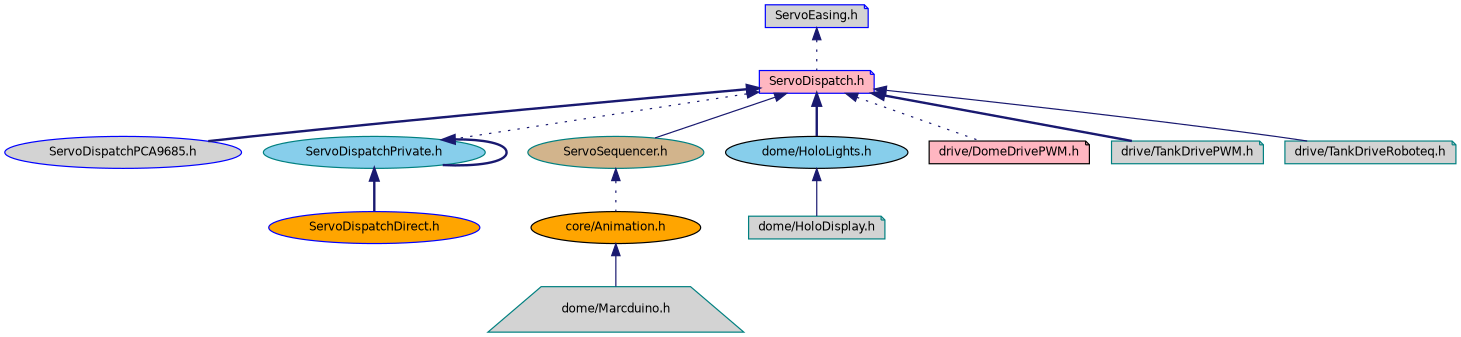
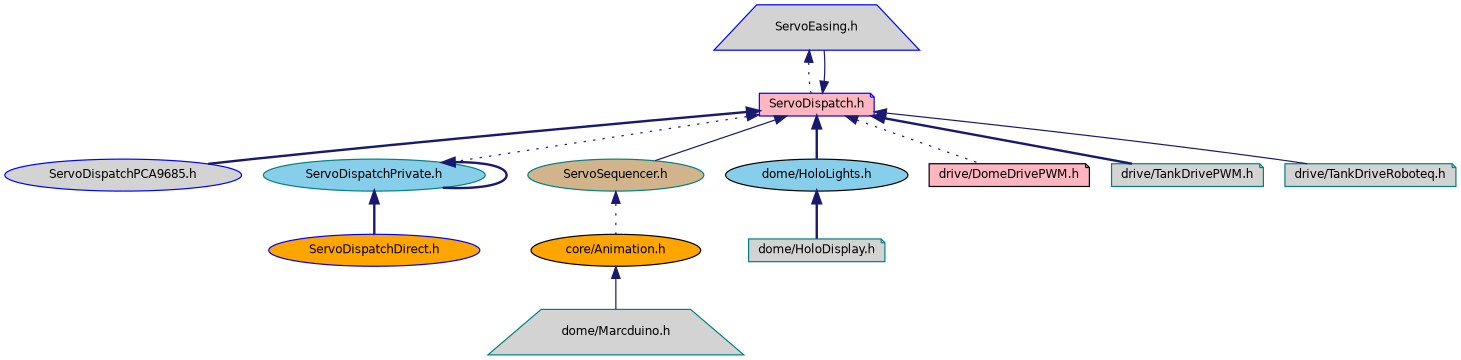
node "ServoEasing.h": shape note -> trapezium
edge "ServoEasing.h" -> "ServoDispatch.h": added
edge "dome/HoloDisplay.h" -> "dome/HoloLights.h": style solid -> bold
